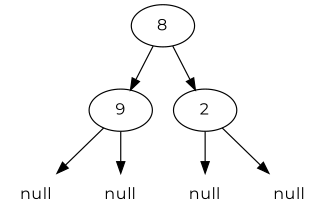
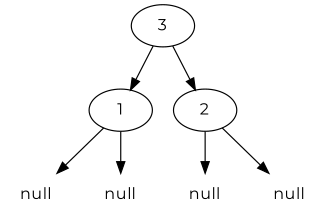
node "8": label "8" -> "3"
node "9": label "9" -> "1"
